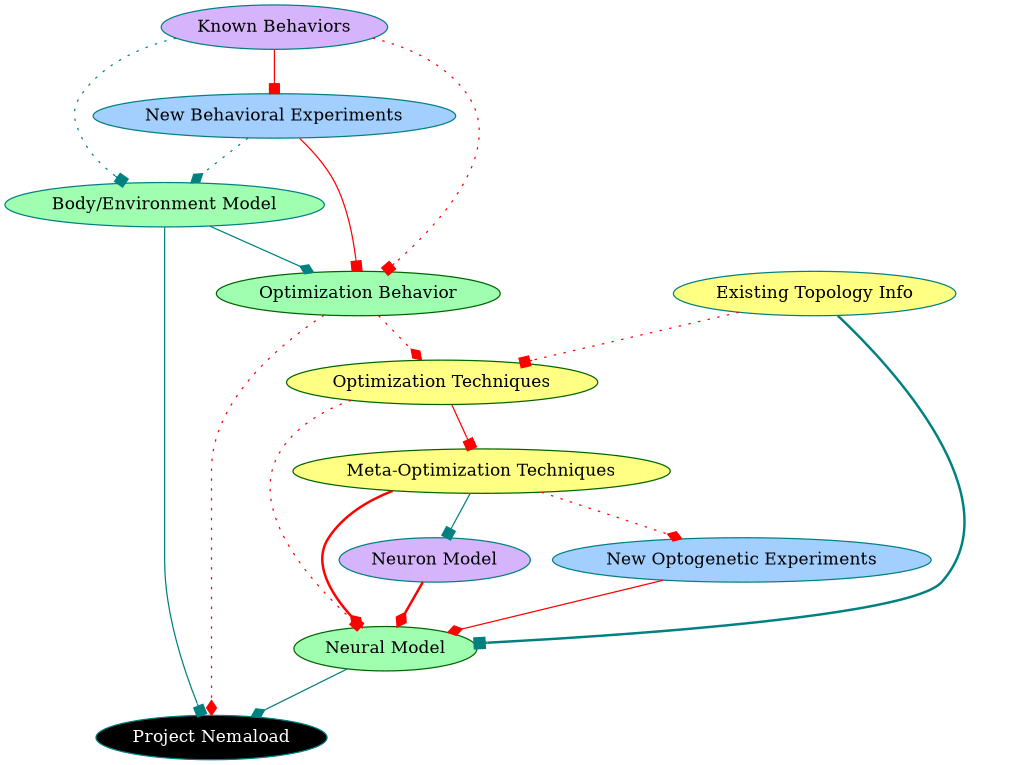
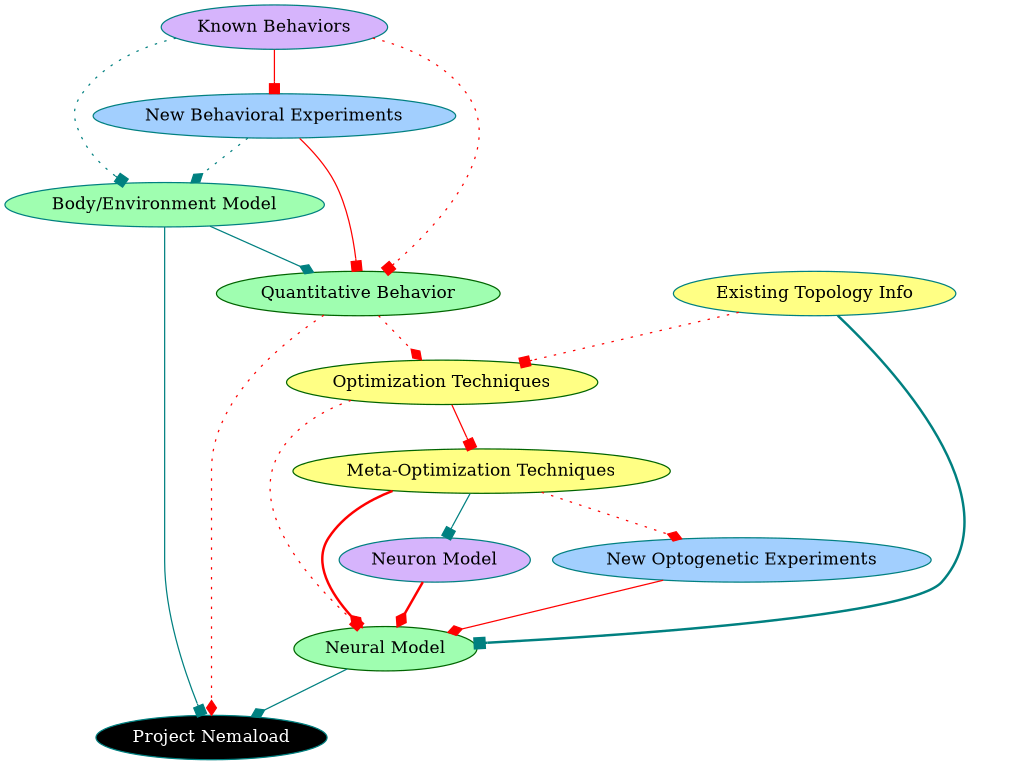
node "Optimization Behavior": label "Optimization Behavior" -> "Quantitative Behavior"
